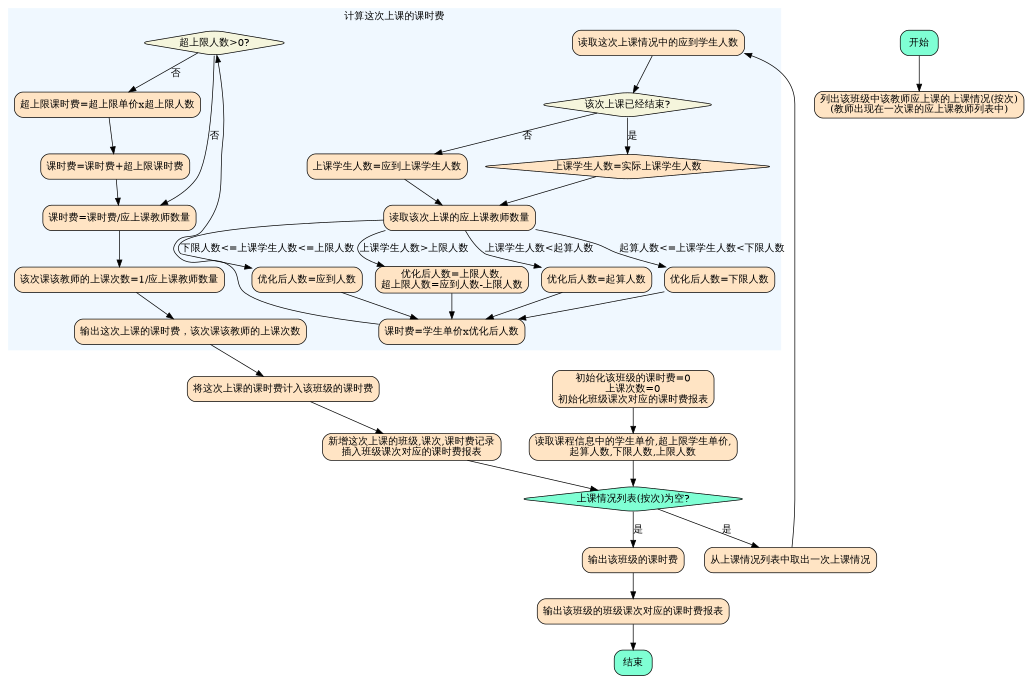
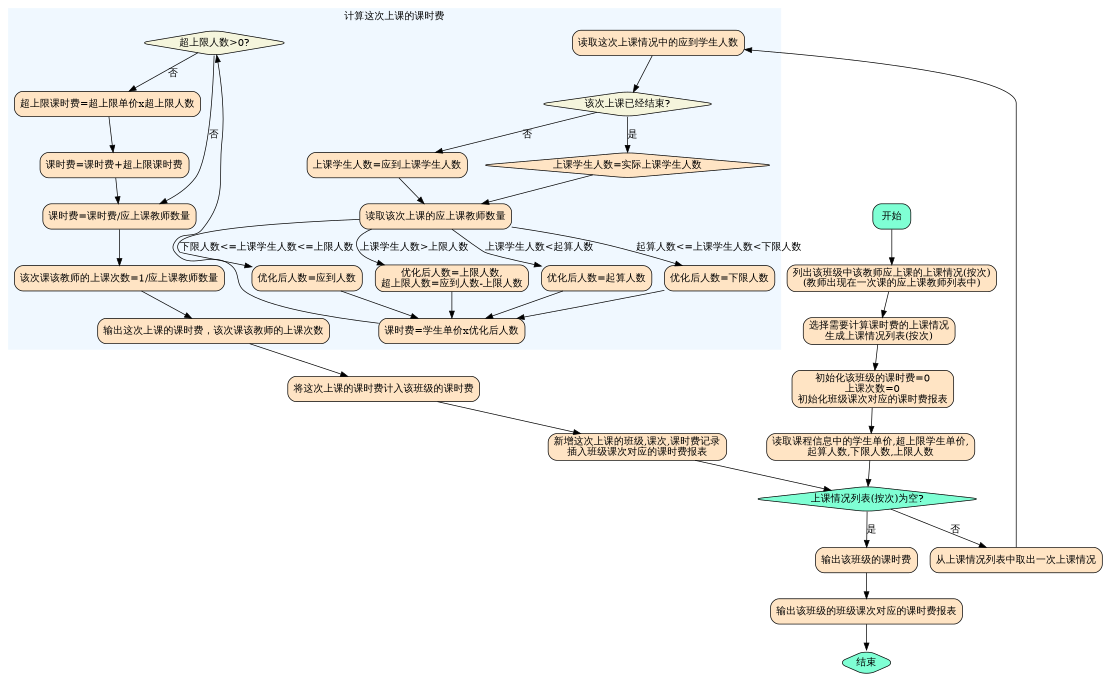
node "选择需要计算课时费的上课情况 生成上课情况列表(按次)": added
edge "上课情况列表(按次)为空?" -> "从上课情况列表中取出一次上课情况": label "是" -> "否"
node "结束": shape box -> diamond
